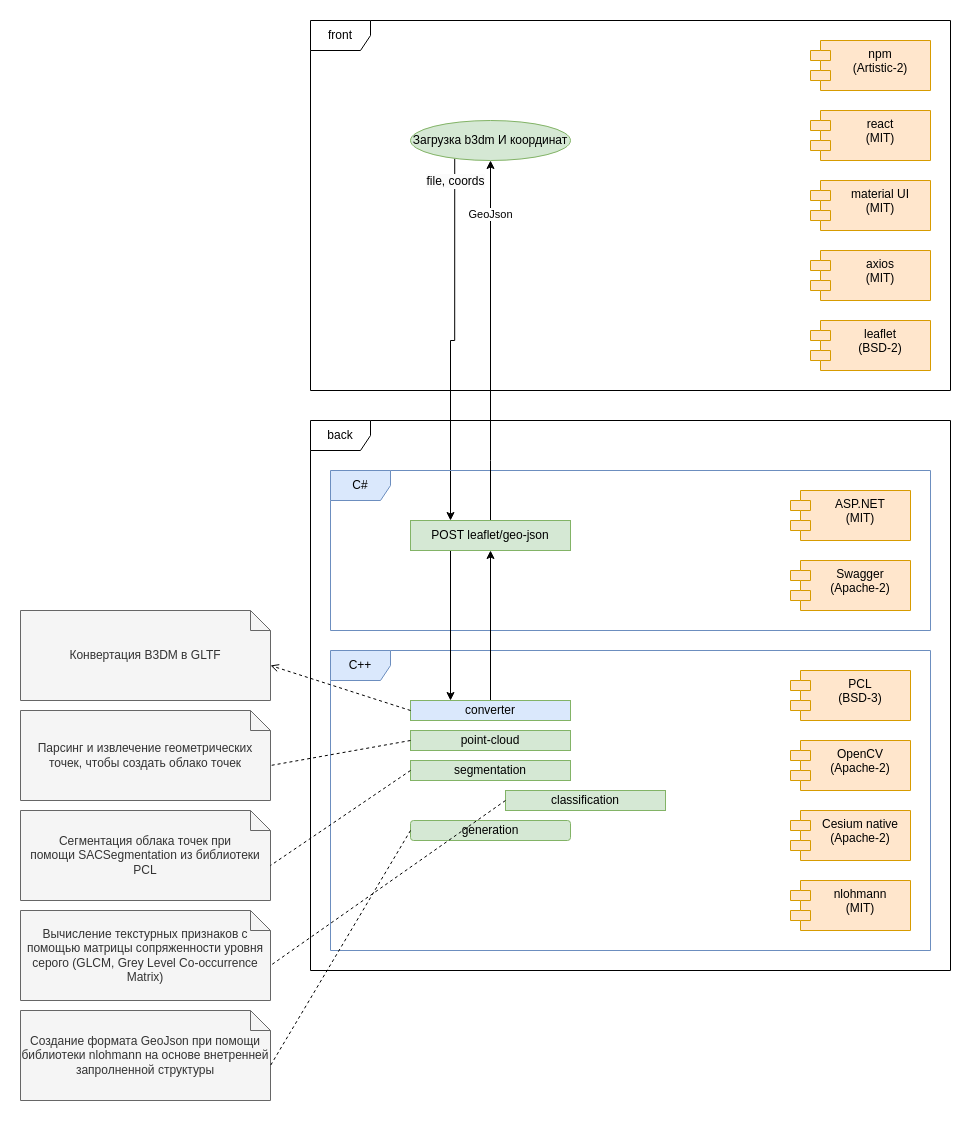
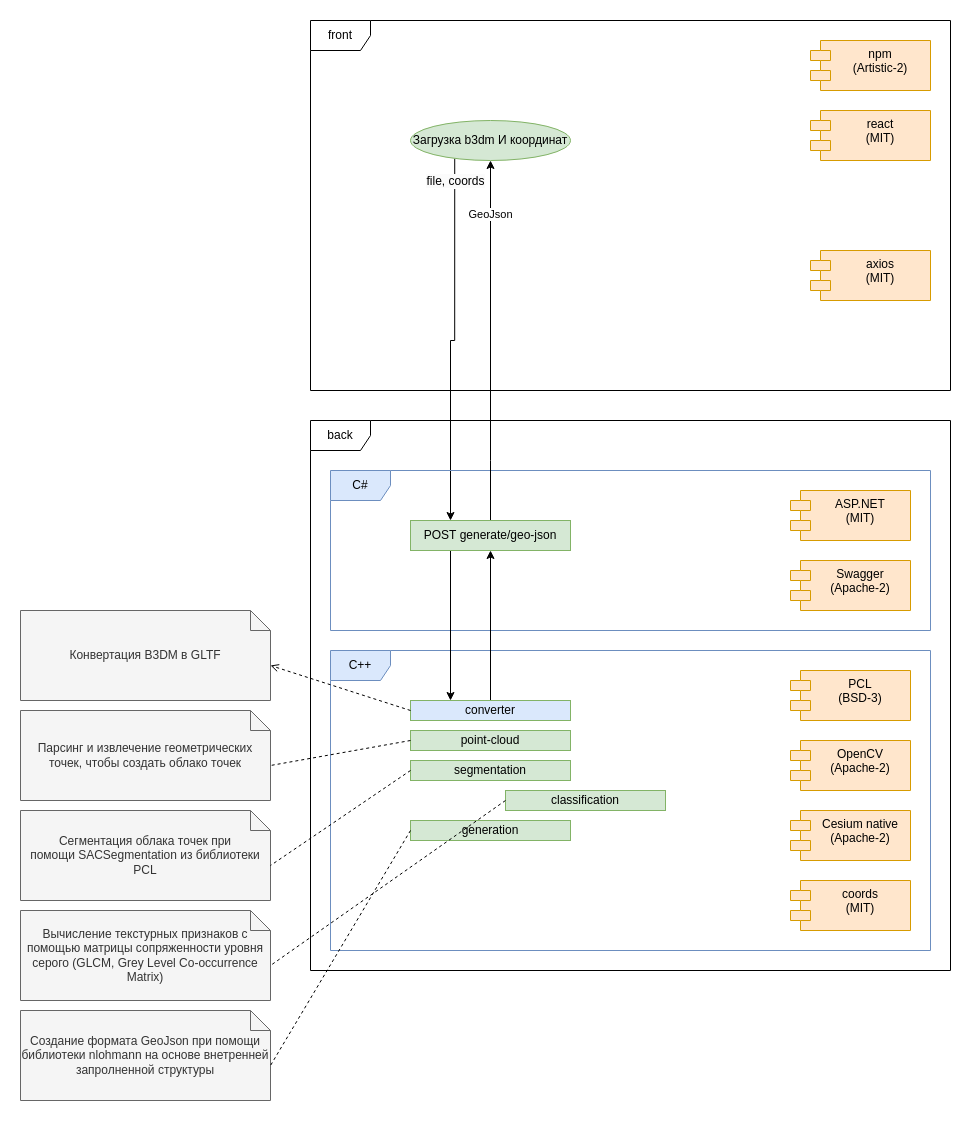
node "material UI (MIT)": removed
node "leaflet (BSD-2)": removed
node "POST leaflet/geo-json": label "POST leaflet/geo-json" -> "POST generate/geo-json"
node "generation": shape rounded rectangle -> rectangle
node "nlohmann (MIT)": label "nlohmann (MIT)" -> "coords (MIT)"
